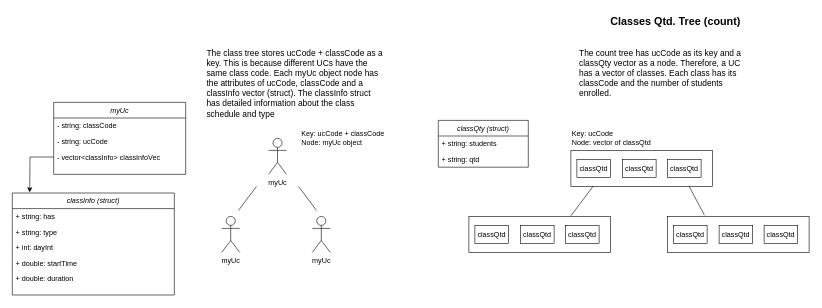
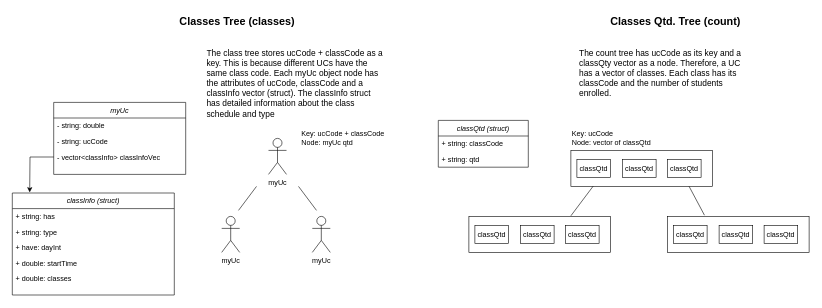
node "Classes Tree (classes)": added
node "- string: classCode": label "- string: classCode" -> "- string: double"
node "classQty (struct)": label "classQty (struct)" -> "classQtd (struct)"
node "Key: ucCode + classCode Node: myUc object": label "Key: ucCode + classCode Node: myUc object" -> "Key: ucCode + classCode Node: myUc qtd"
node "+ string: students": label "+ string: students" -> "+ string: classCode"
node "+ int: dayInt": label "+ int: dayInt" -> "+ have: dayInt"
node "+ double: duration": label "+ double: duration" -> "+ double: classes"
